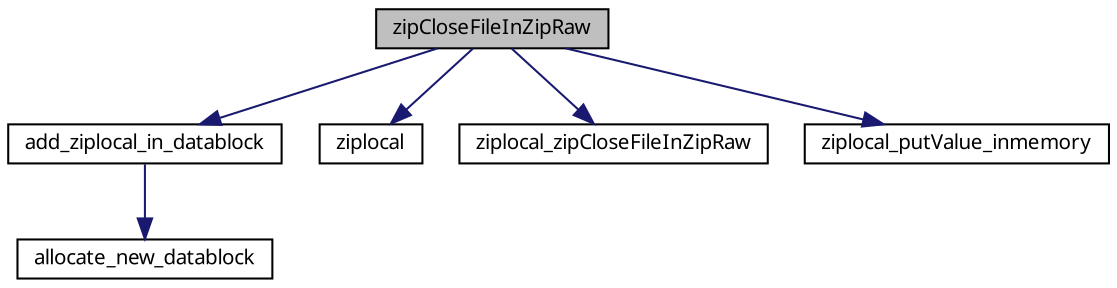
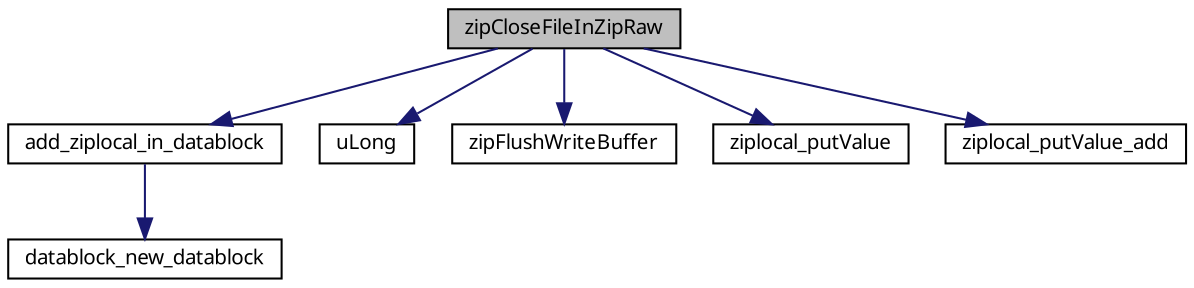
node "ziplocal": label "ziplocal" -> "uLong"
node "zipFlushWriteBuffer": added
node "ziplocal_zipCloseFileInZipRaw": label "ziplocal_zipCloseFileInZipRaw" -> "ziplocal_putValue"
node "ziplocal_putValue_inmemory": label "ziplocal_putValue_inmemory" -> "ziplocal_putValue_add"
node "allocate_new_datablock": label "allocate_new_datablock" -> "datablock_new_datablock"
